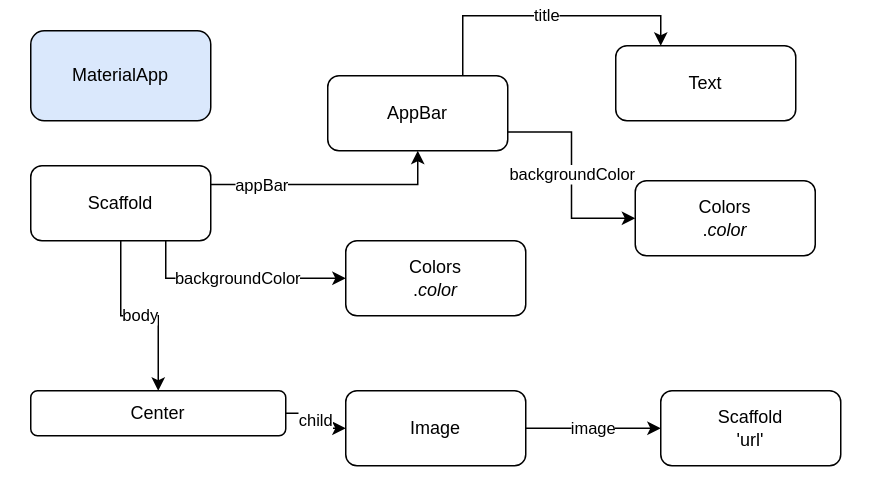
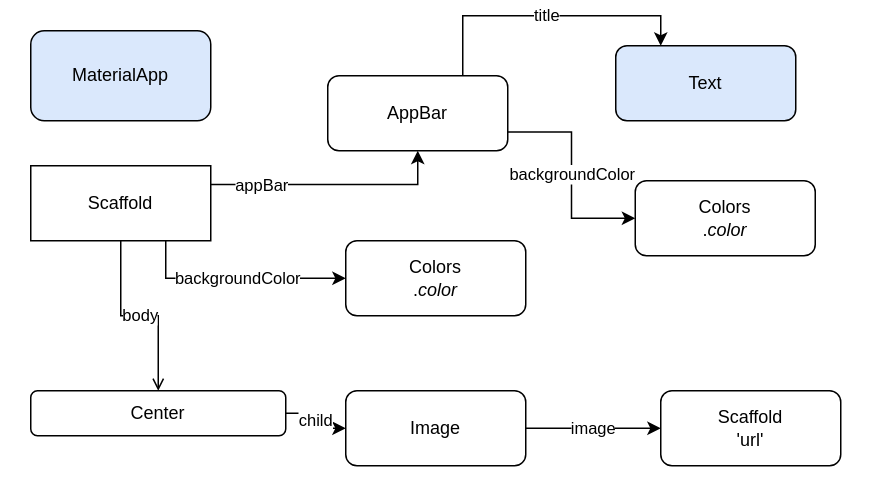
node "Text": fillcolor #ffffff -> #dae8fc
node "Scaffold": shape rounded rectangle -> rectangle
edge "Scaffold" -> "Center": arrowhead classic -> open
